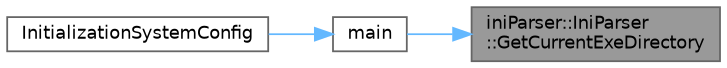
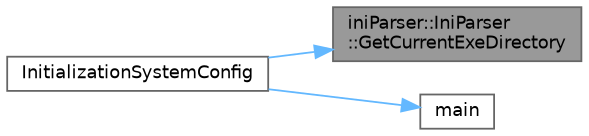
edge "main" -> "iniParser::IniParser ::GetCurrentExeDirectory": now "InitializationSystemConfig" -> "iniParser::IniParser ::GetCurrentExeDirectory"
